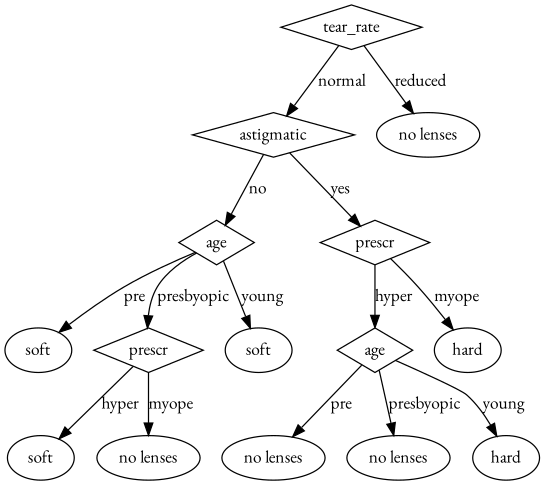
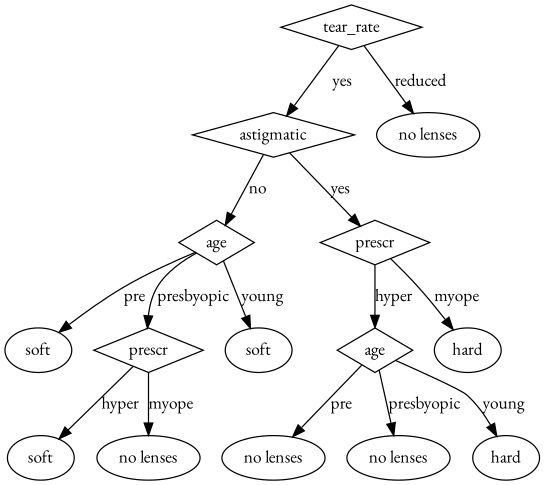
edge "tear_rate" -> "astigmatic": label "normal" -> "yes"
